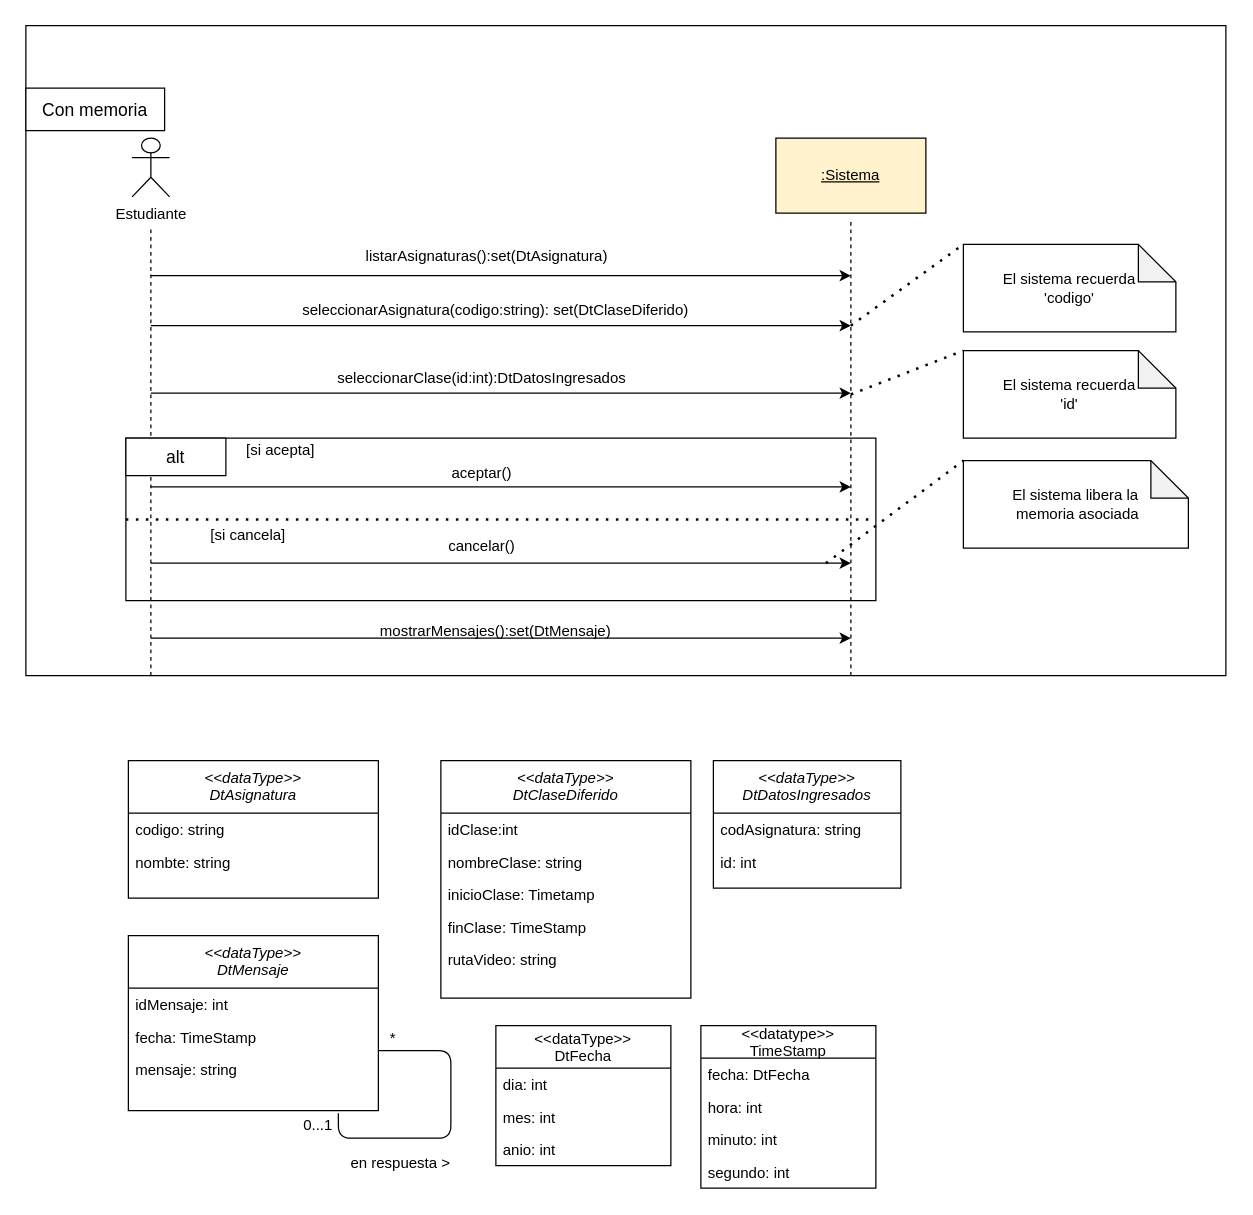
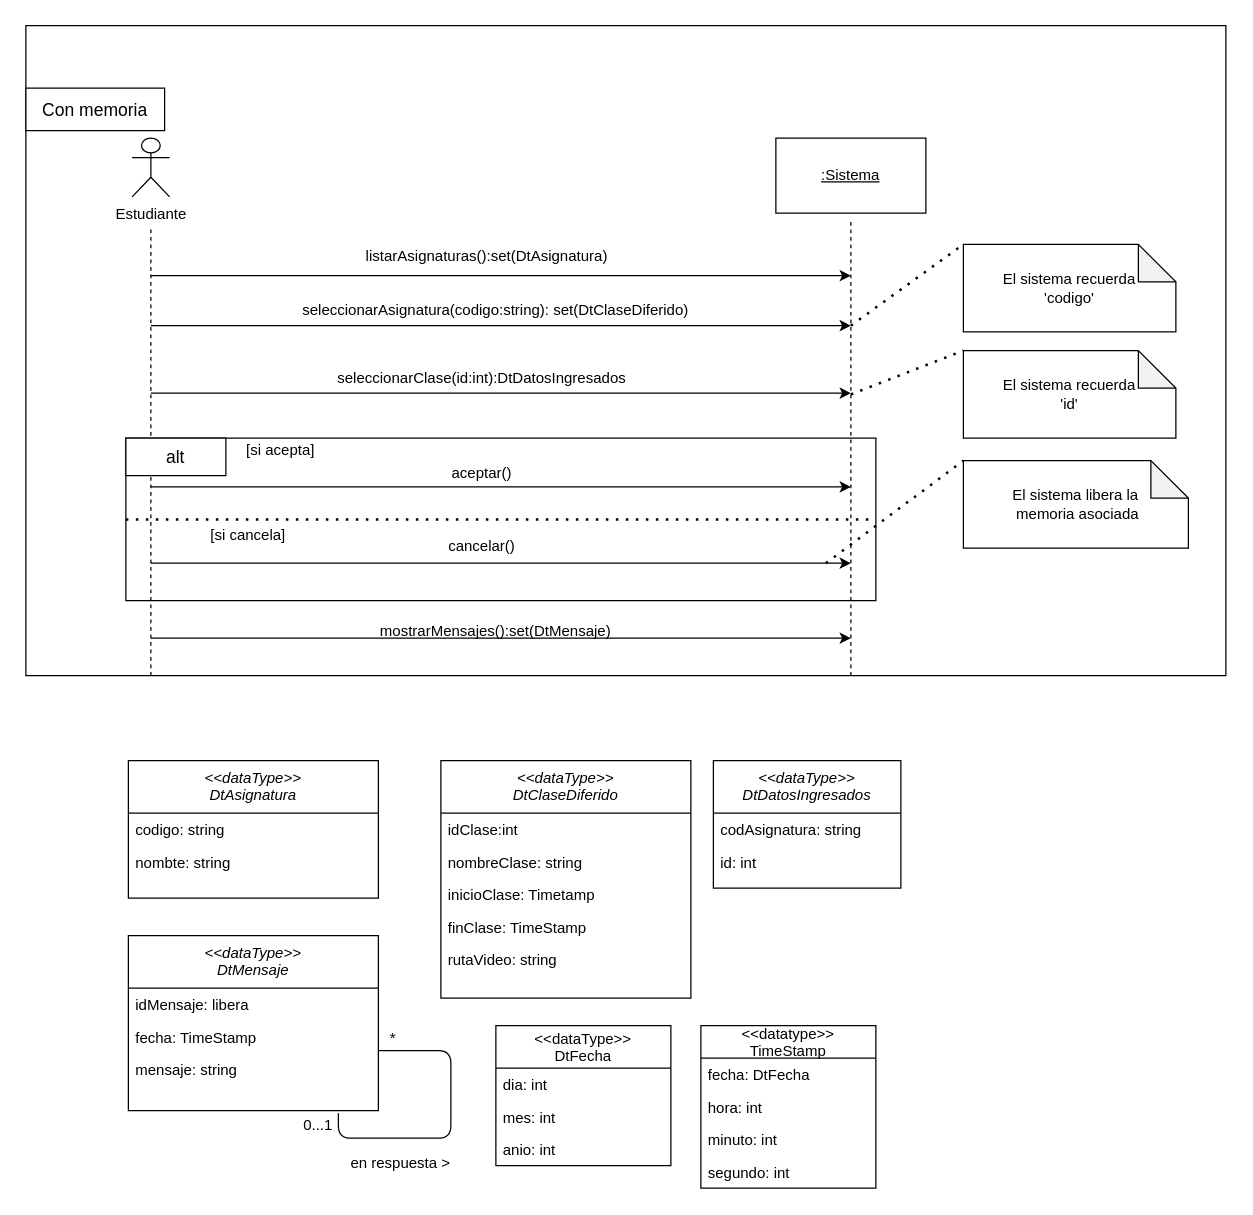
node ":Sistema": fillcolor #fff2cc -> #ffffff
node "idMensaje: int": label "idMensaje: int" -> "idMensaje: libera"
